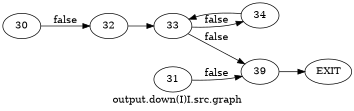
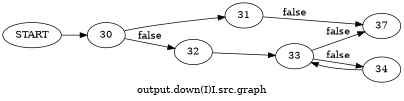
edge "30" -> "31": added
node "START": added
node "39": label "39" -> "37"
node "EXIT": removed
